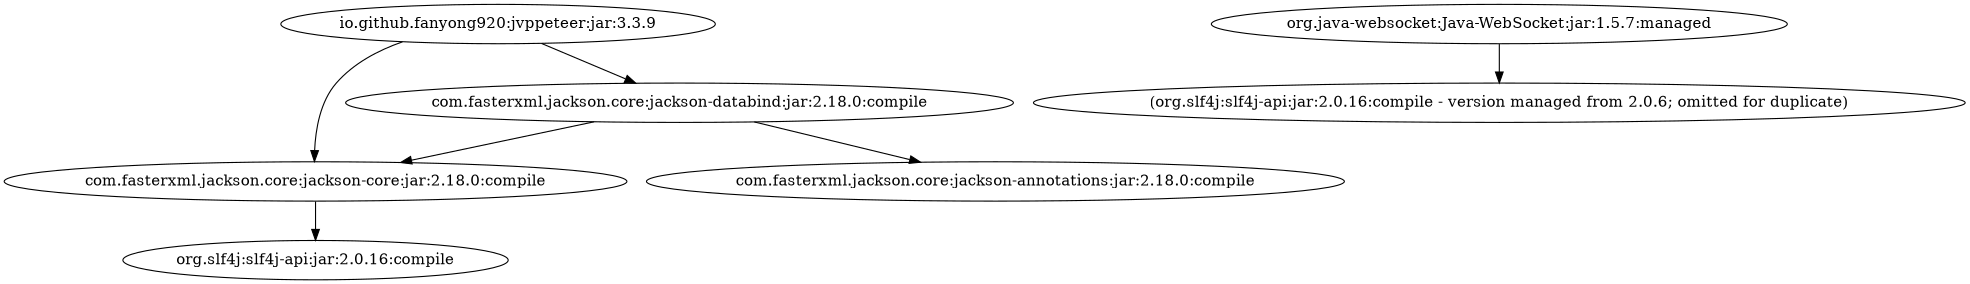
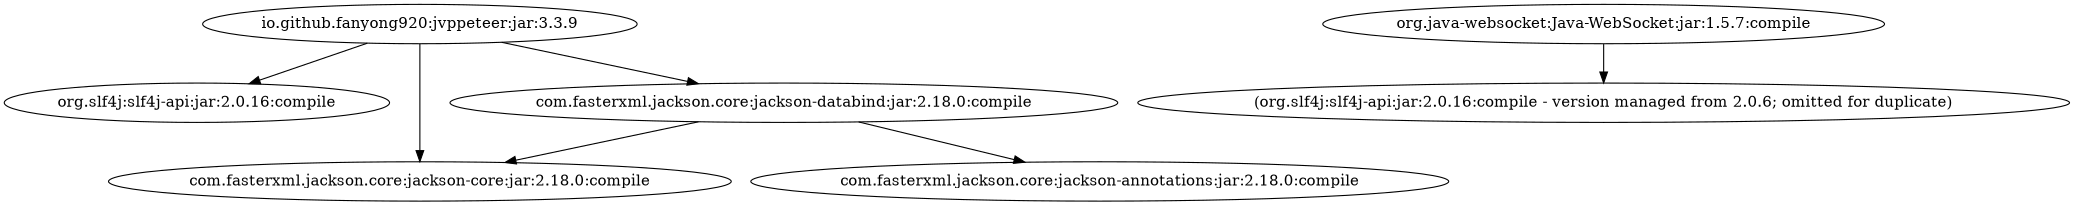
node "org.java-websocket:Java-WebSocket:jar:1.5.7:managed": label "org.java-websocket:Java-WebSocket:jar:1.5.7:managed" -> "org.java-websocket:Java-WebSocket:jar:1.5.7:compile"
edge "com.fasterxml.jackson.core:jackson-core:jar:2.18.0:compile" -> "org.slf4j:slf4j-api:jar:2.0.16:compile": now "io.github.fanyong920:jvppeteer:jar:3.3.9" -> "org.slf4j:slf4j-api:jar:2.0.16:compile"
